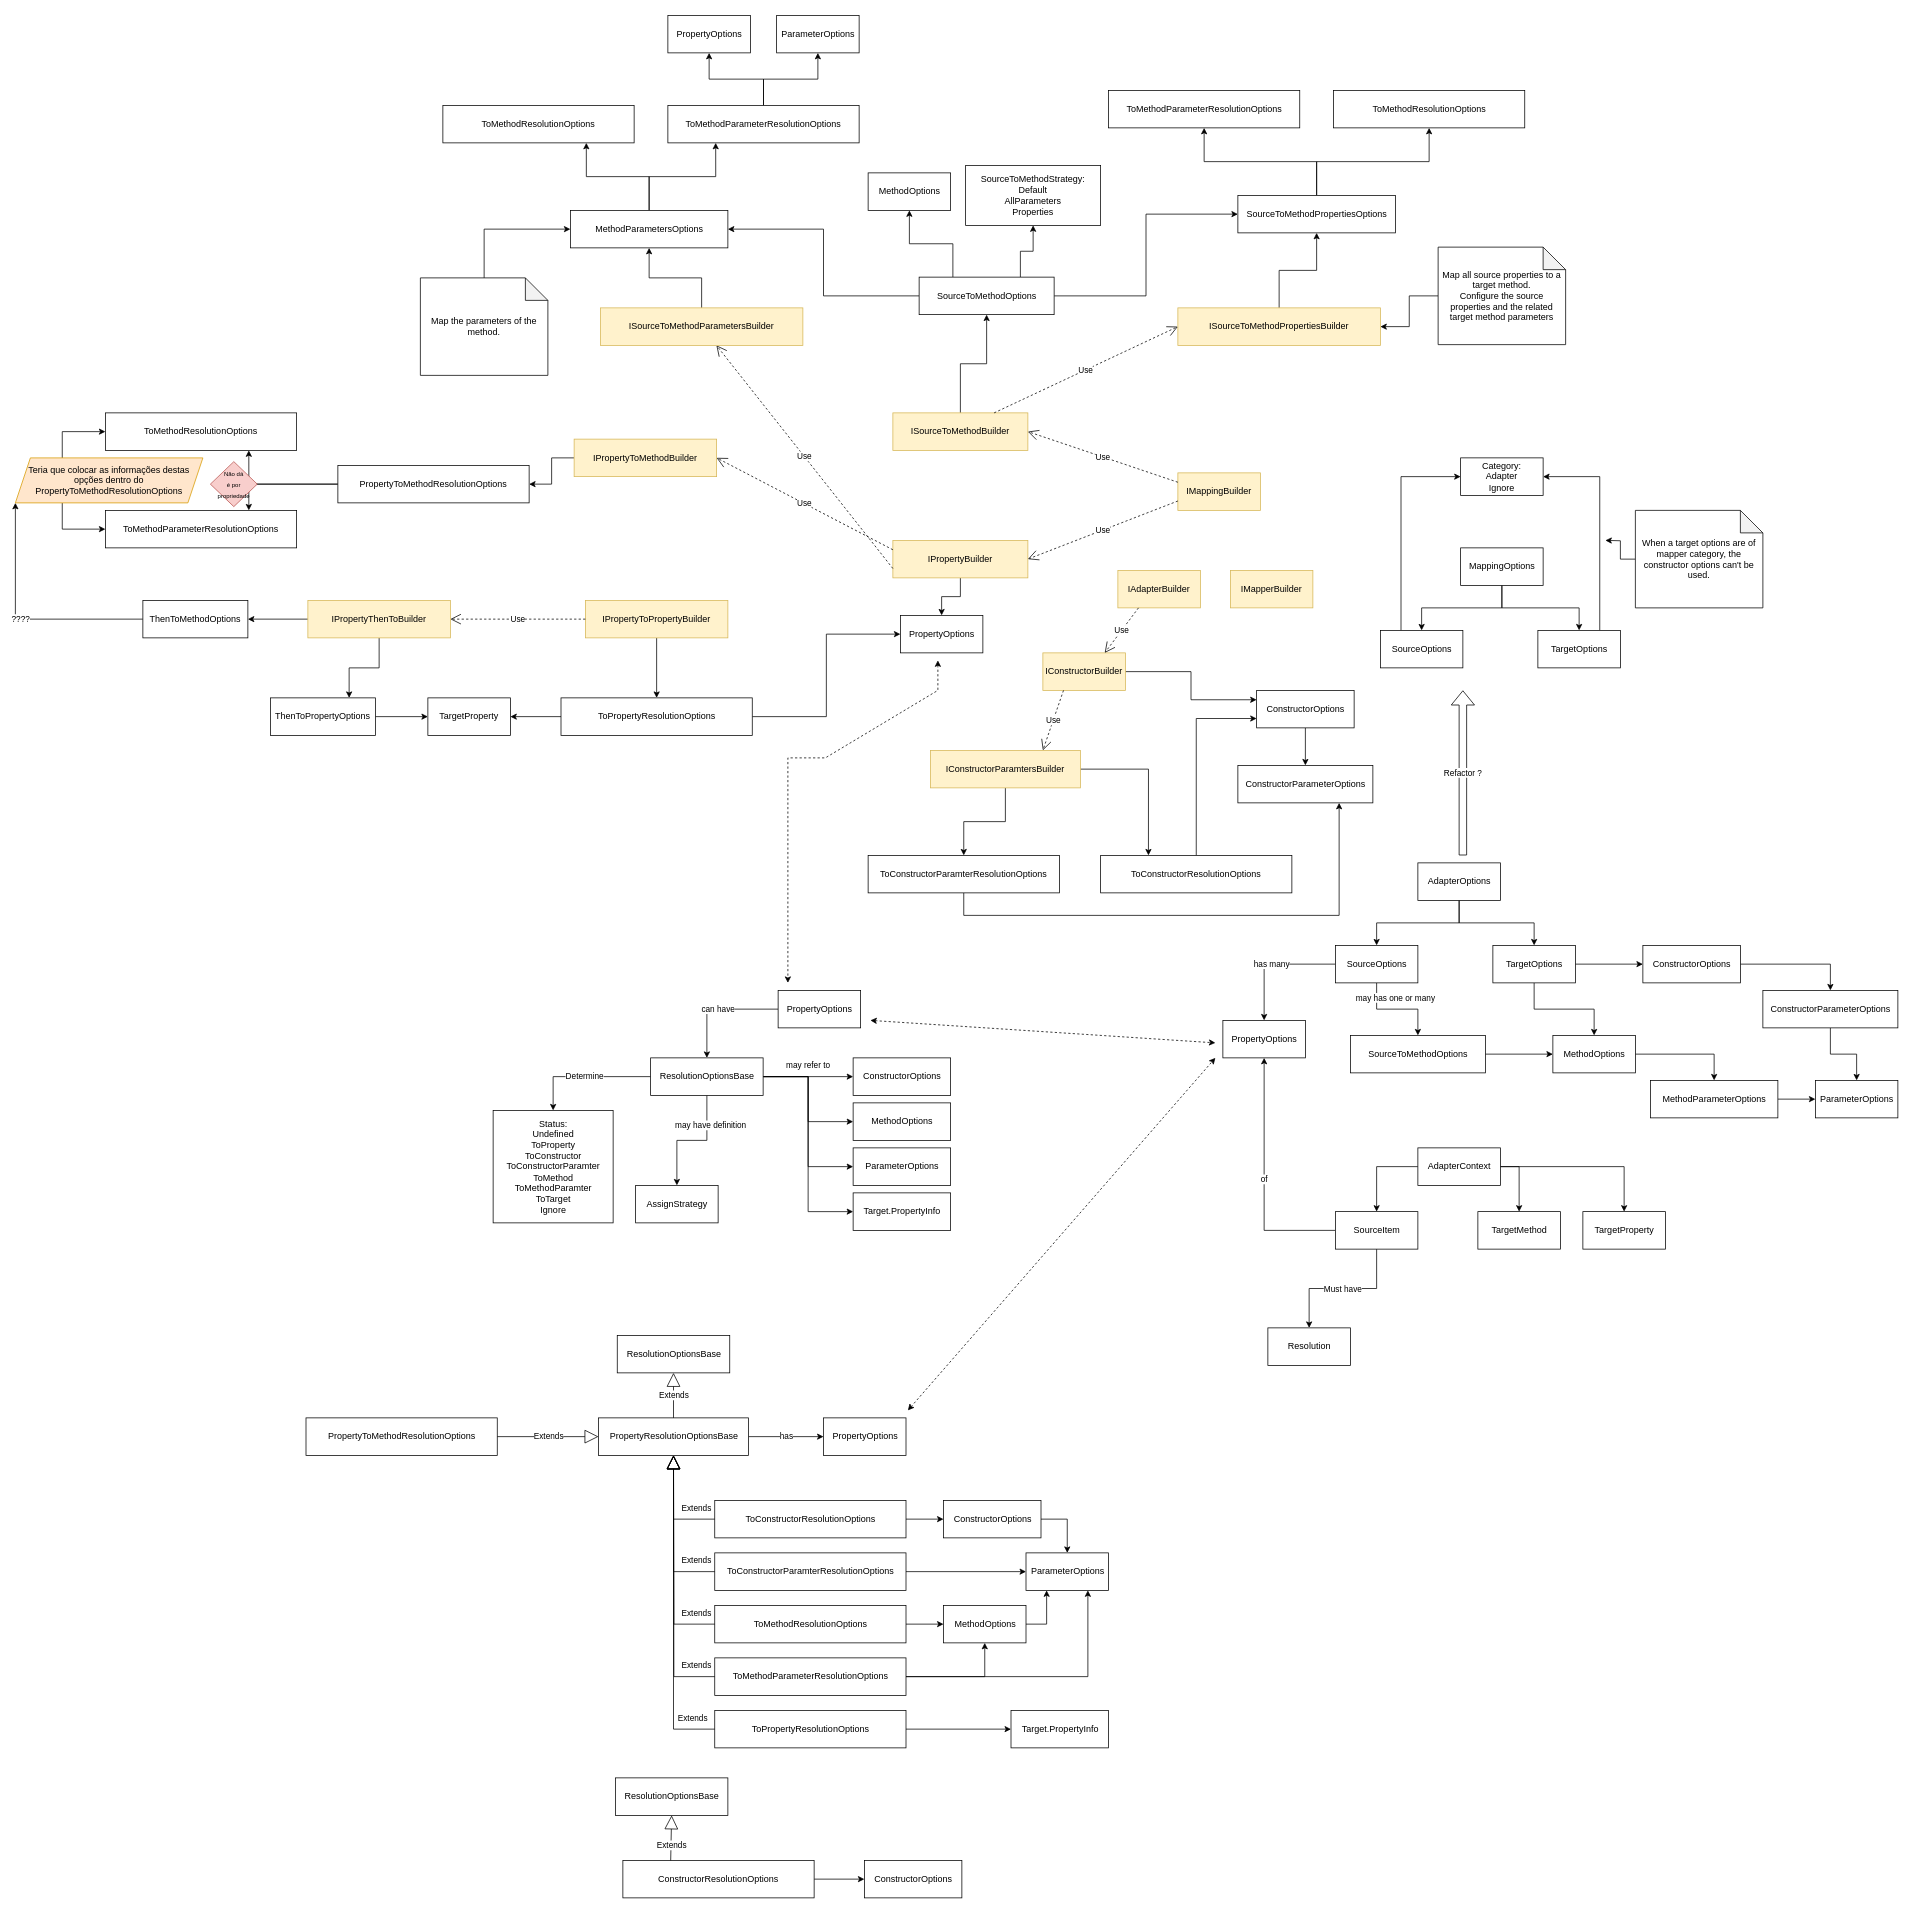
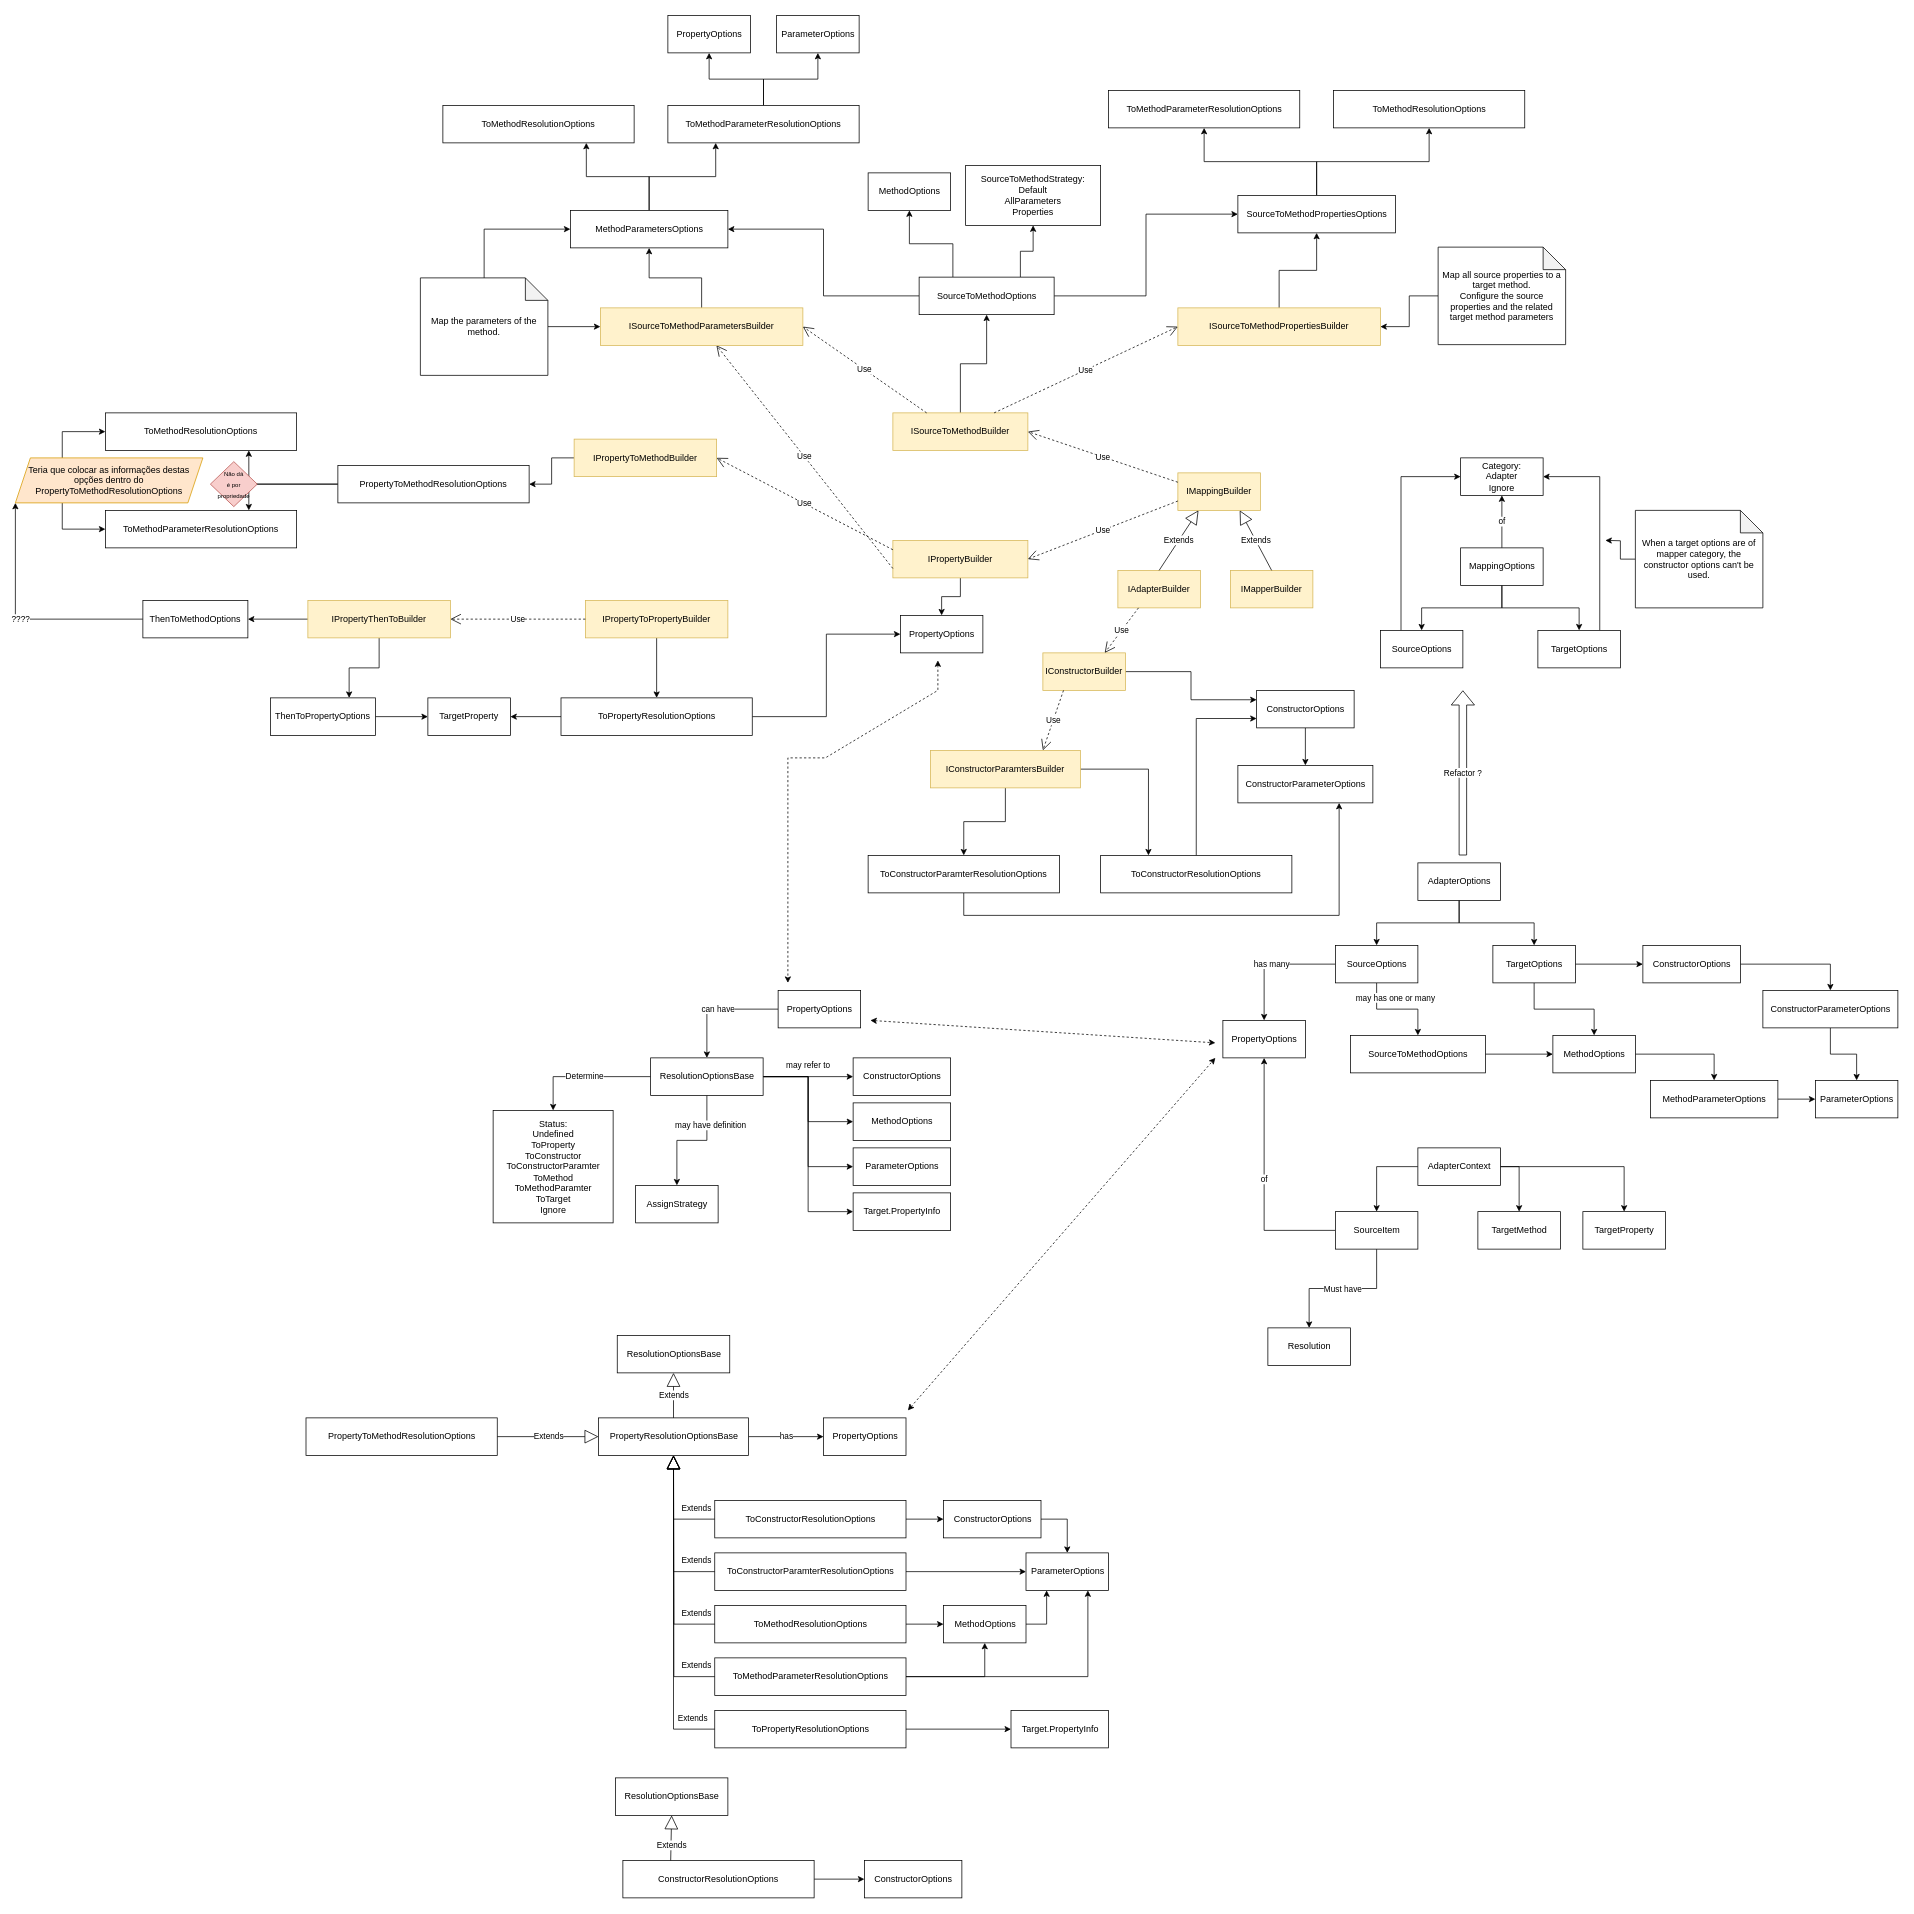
edge "Map the parameters of the method." -> "ISourceToMethodParametersBuilder": added
edge "ISourceToMethodBuilder" -> "ISourceToMethodParametersBuilder": added, label "Use"
edge "MappingOptions" -> "Category: Adapter Ignore": added, label "of"
edge "IAdapterBuilder" -> "IMappingBuilder": added, label "Extends"
edge "IMapperBuilder" -> "IMappingBuilder": added, label "Extends"
